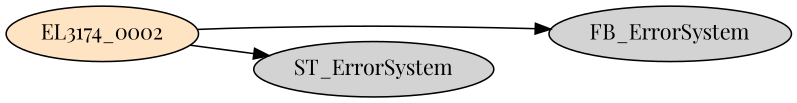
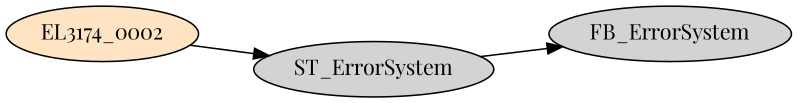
edge "EL3174_0002" -> "FB_ErrorSystem": now "ST_ErrorSystem" -> "FB_ErrorSystem"
